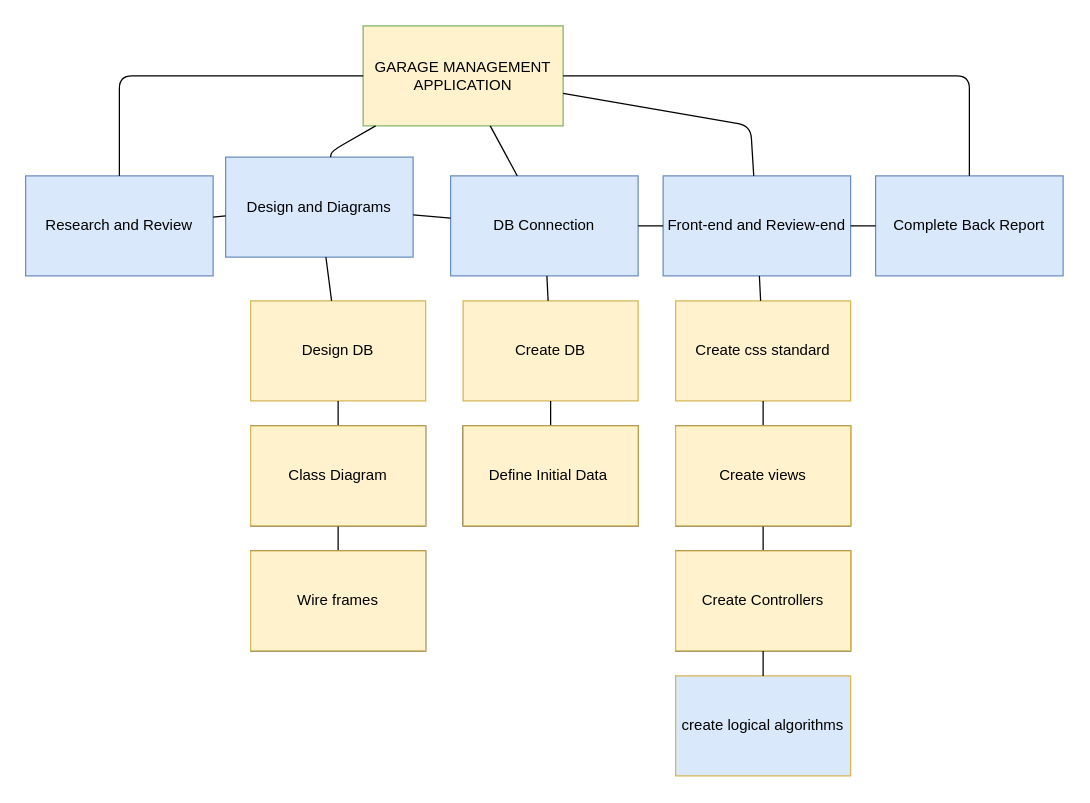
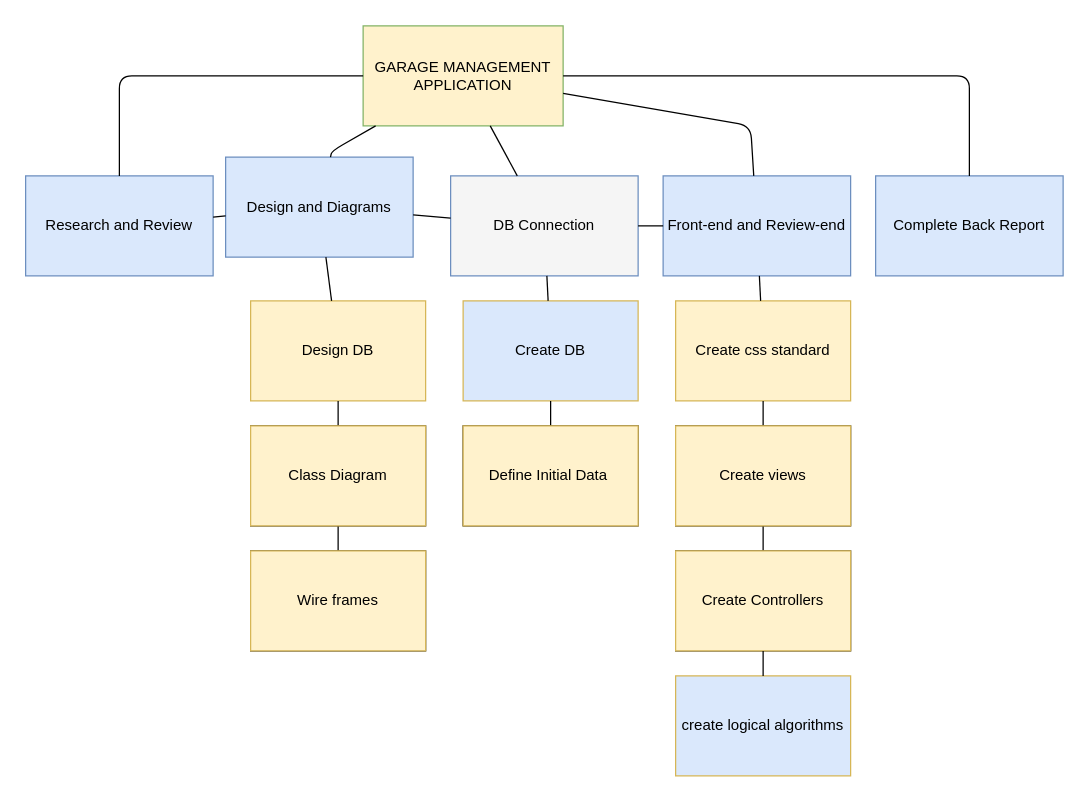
node "DB Connection": fillcolor #dae8fc -> #f5f5f5
edge "Front-end and Review-end" -- "Complete Back Report": removed
node "Create DB": fillcolor #fff2cc -> #dae8fc
